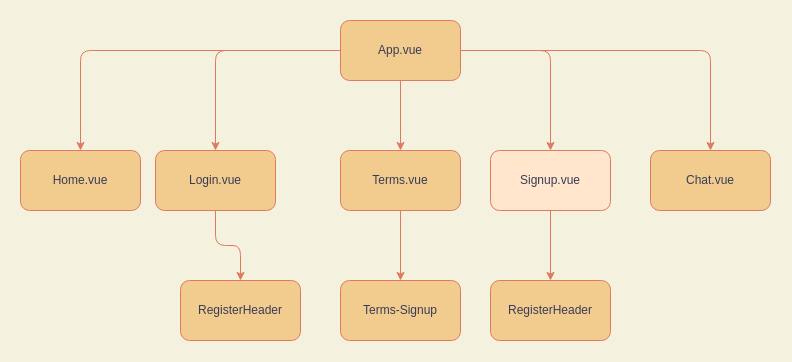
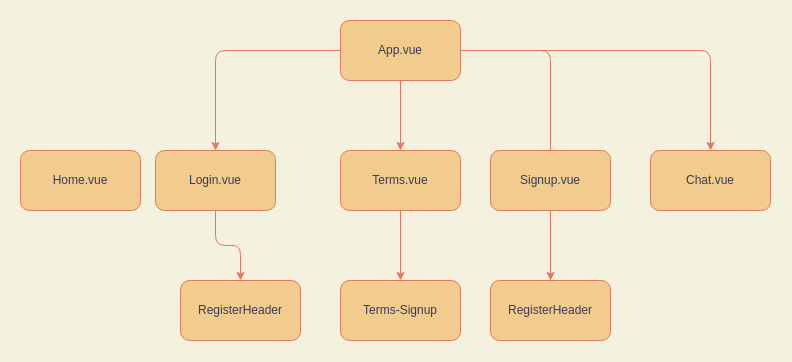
edge "App.vue" -> "Home.vue": removed
edge "App.vue" -> "Signup.vue": arrowhead classic -> none
node "Signup.vue": fillcolor #ffe6cc -> #f2cc8f
